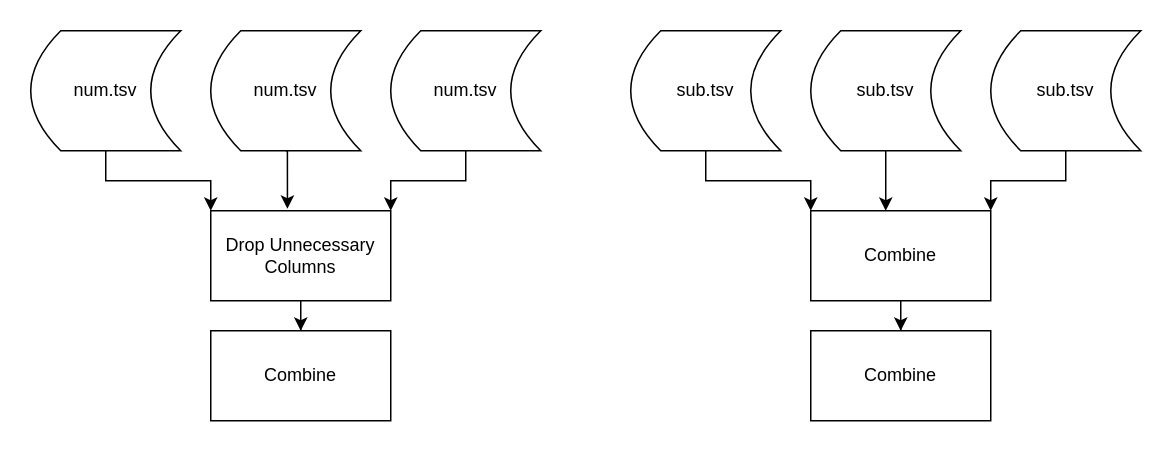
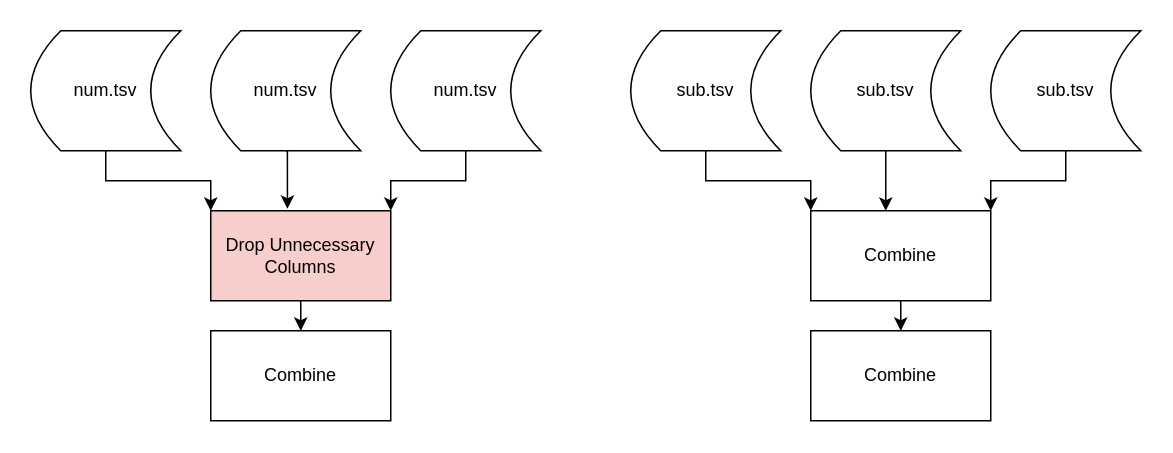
node "Drop Unnecessary Columns": fillcolor #ffffff -> #f8cecc
